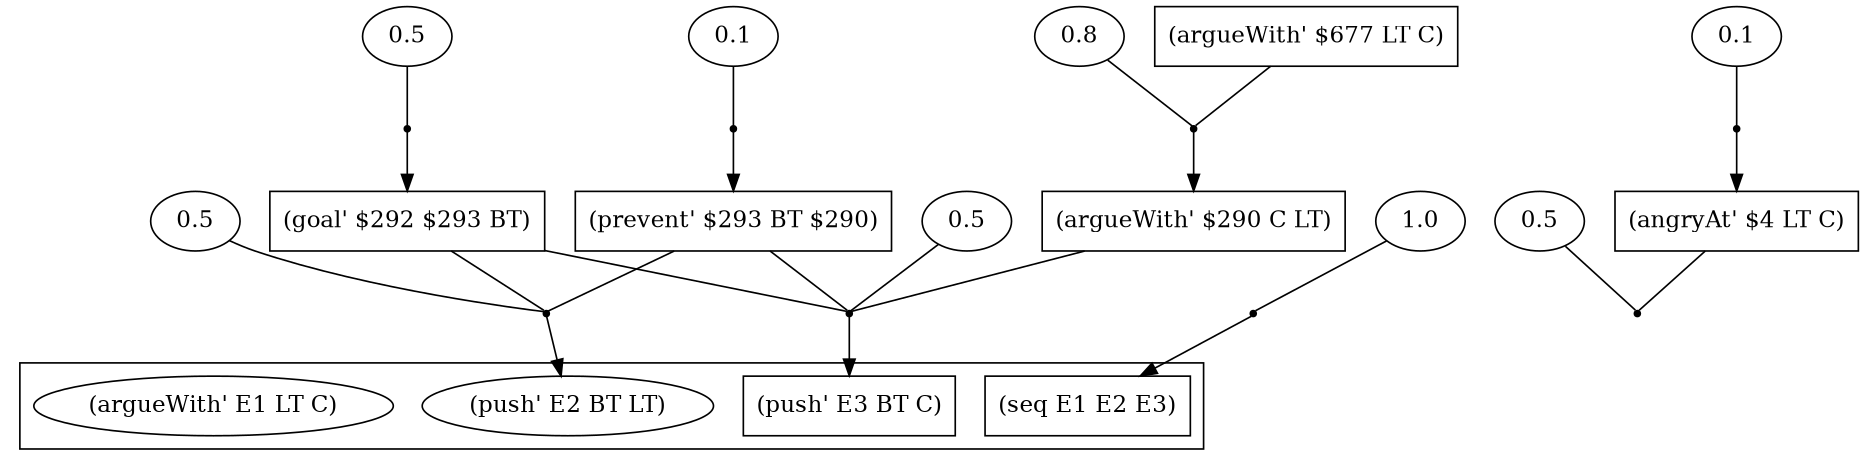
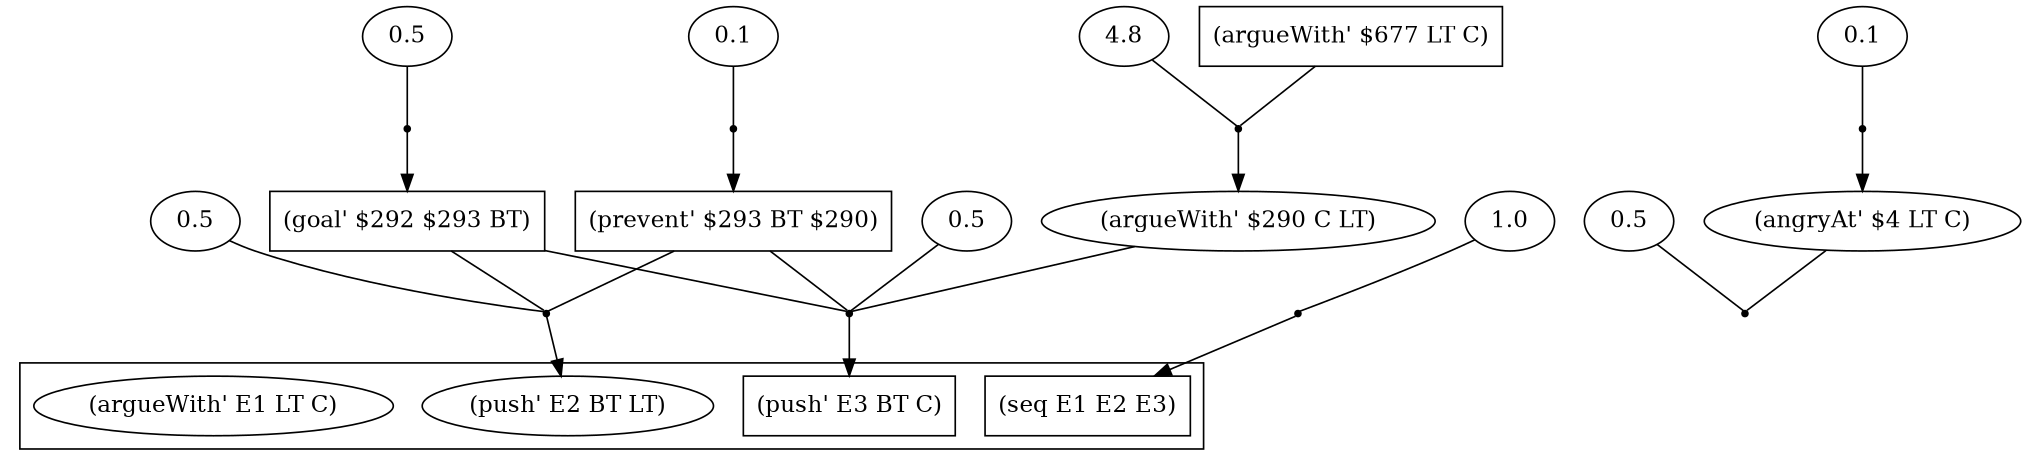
node "0.8": label "0.8" -> "4.8"
node "(argueWith' $290 C LT)": shape box -> ellipse
node "(angryAt' $4 LT C)": shape box -> ellipse
